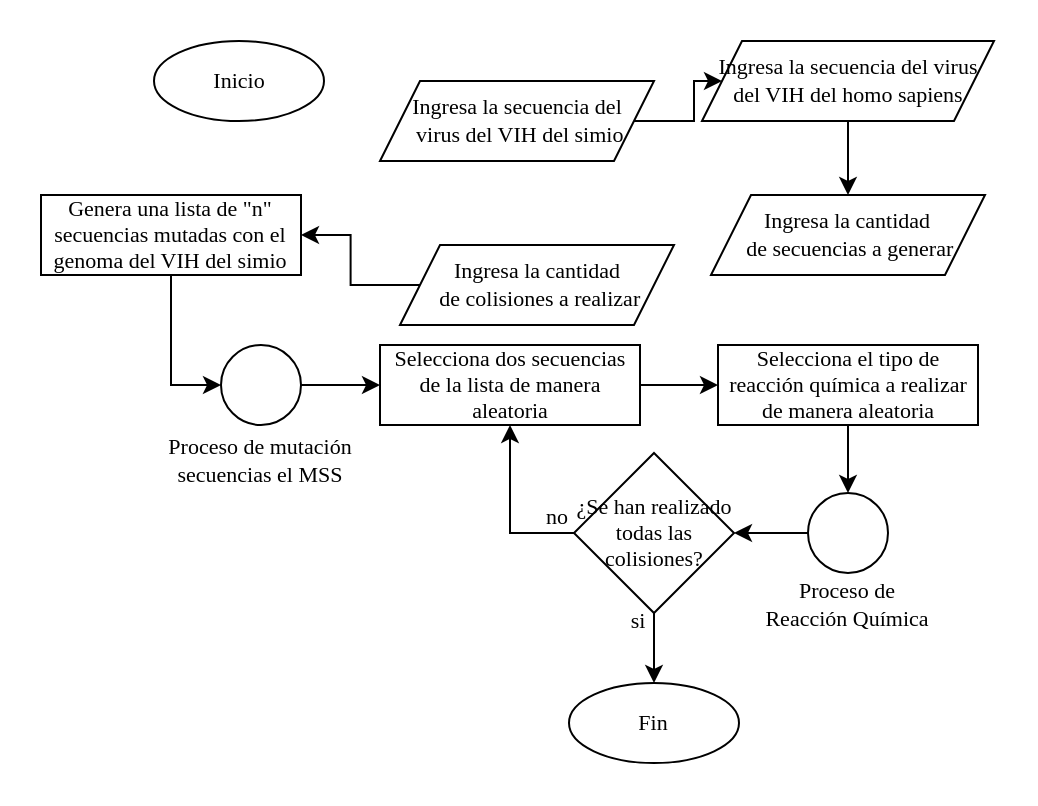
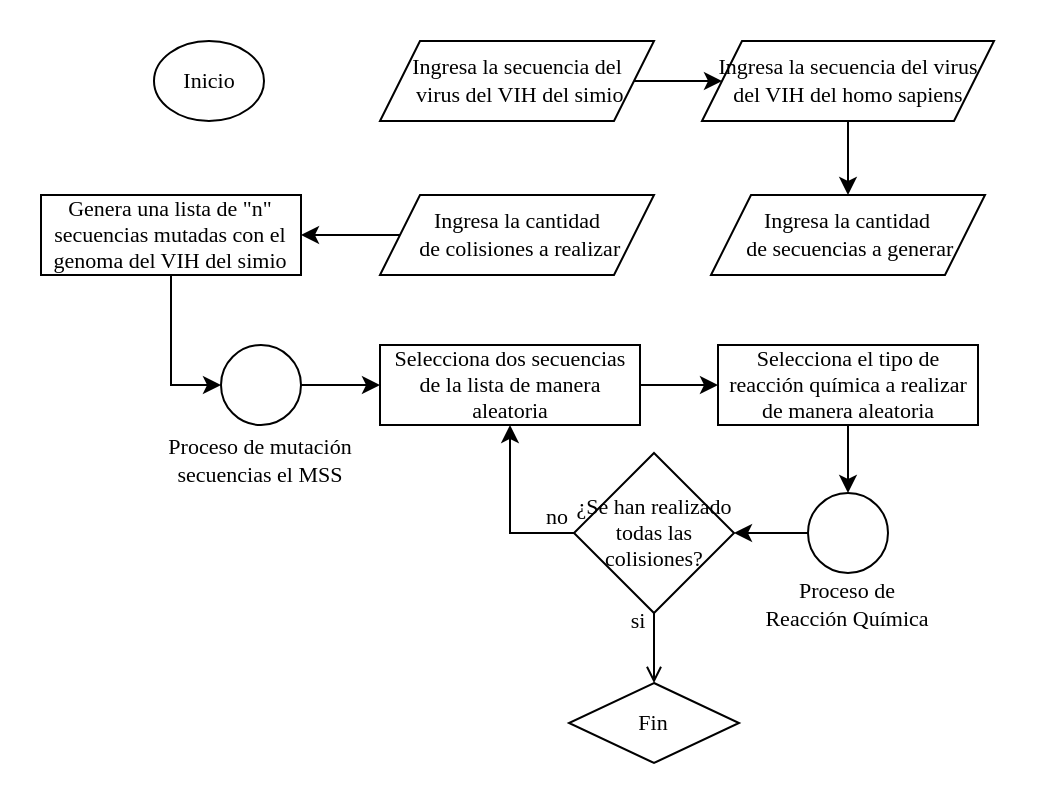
node "Inicio": size 170x80 -> 110x80
node "Ingresa la secuencia del virus del VIH del simio": moved (517, 121) -> (517, 81)
node "Ingresa la cantidad de colisiones a realizar": moved (537, 285) -> (517, 235)
edge "¿Se han realizado todas las colisiones?" -> "Fin": arrowhead classic -> open
node "Fin": shape ellipse -> diamond
